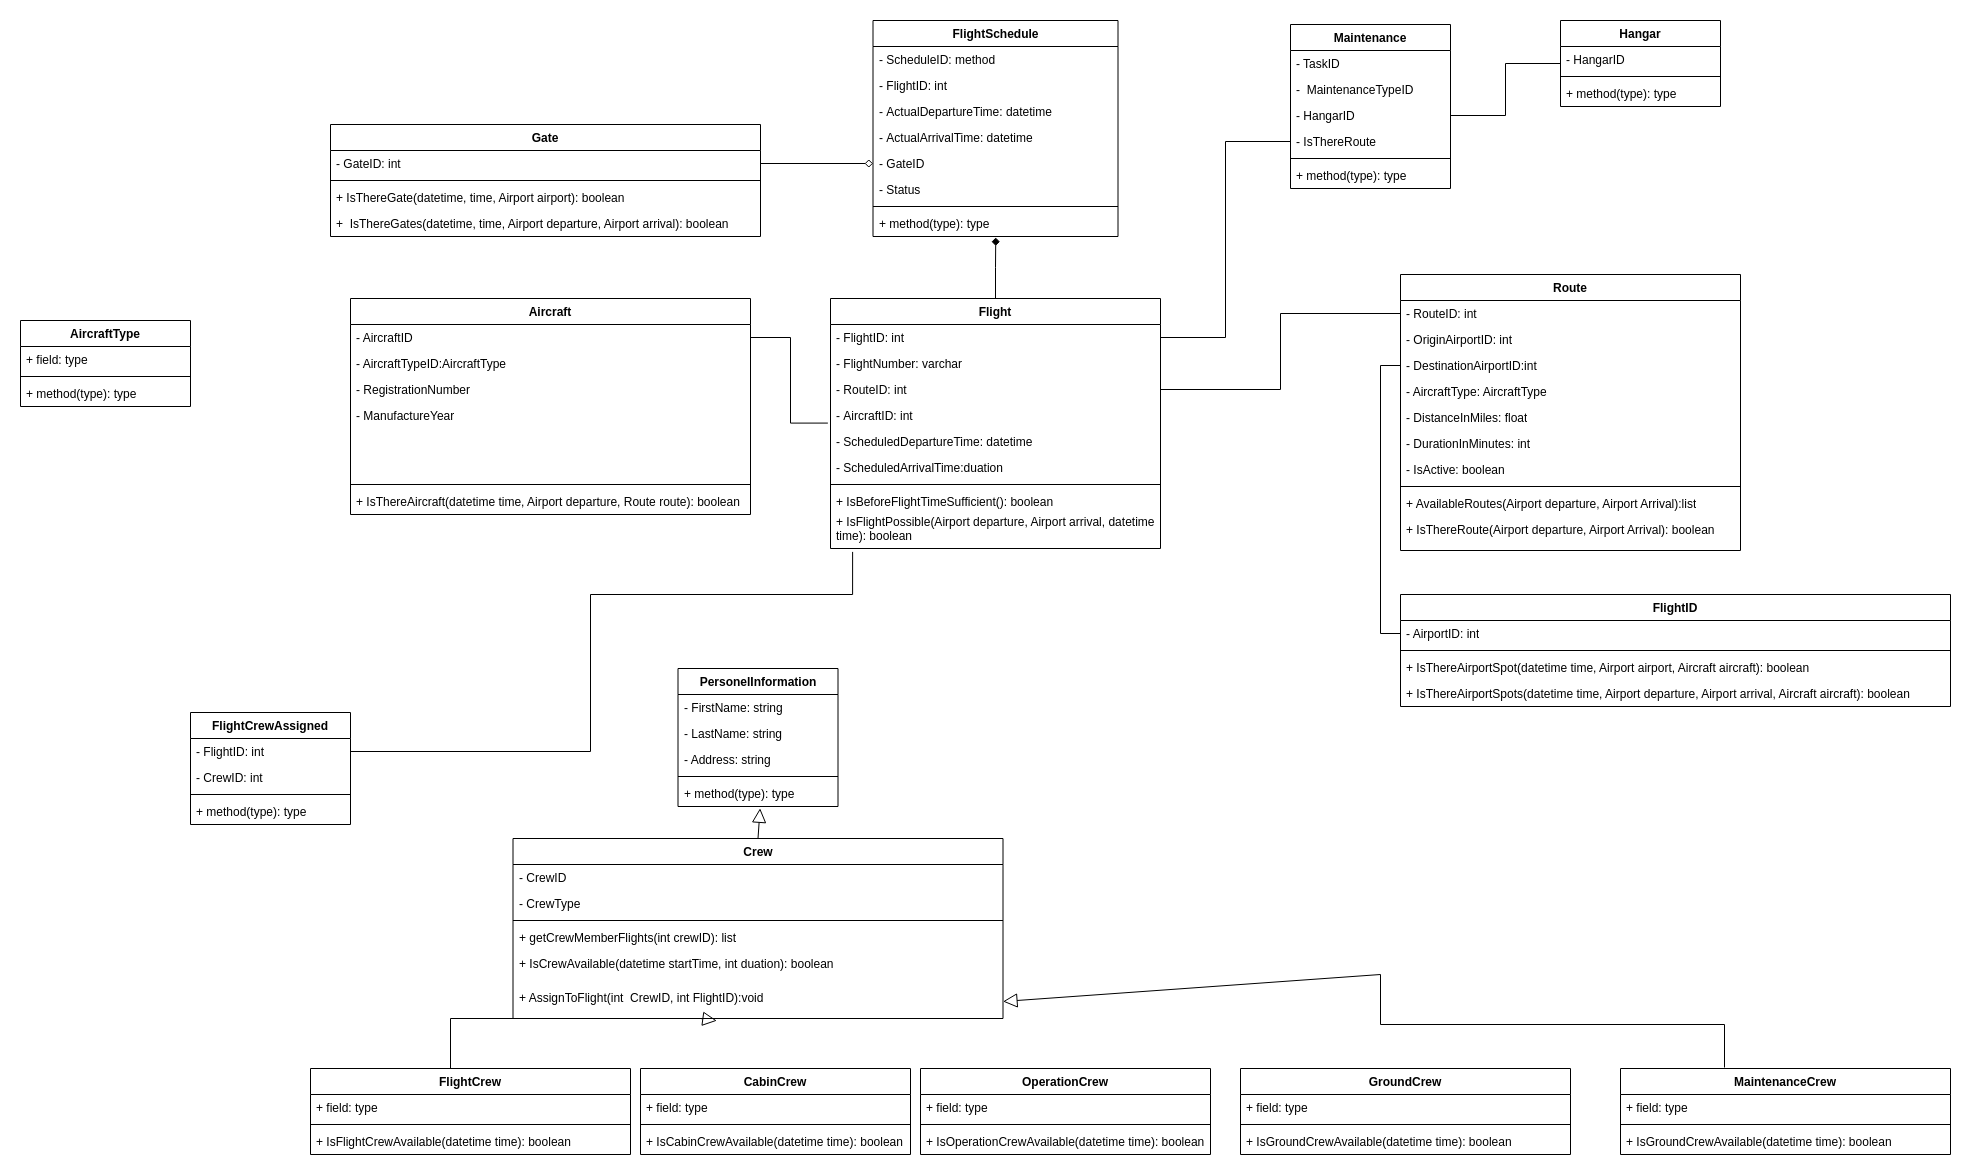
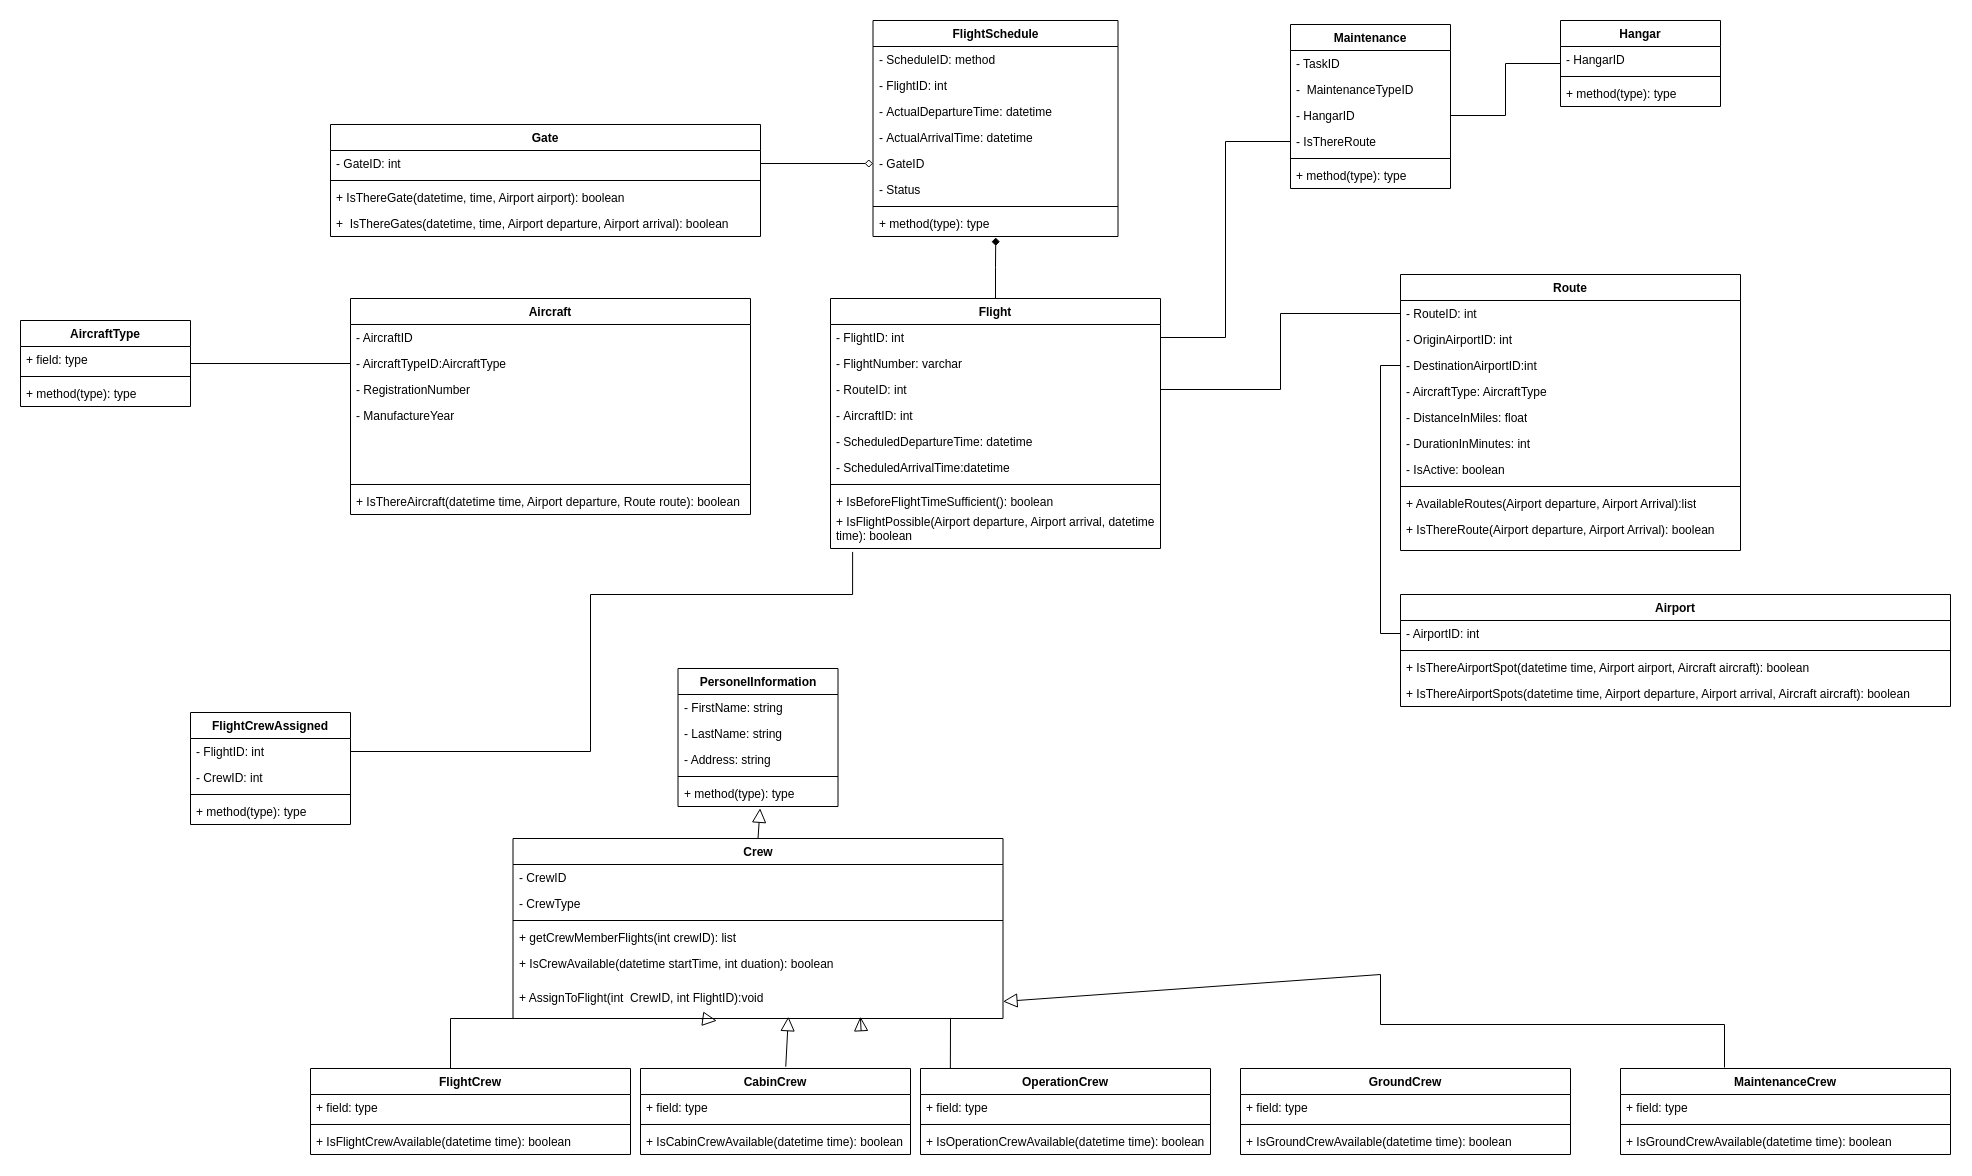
edge "AircraftType" -- "- AircraftTypeID:AircraftType": added
edge "- AircraftID" -- "- AircraftID: int": removed
node "- ScheduledArrivalTime:duation": label "- ScheduledArrivalTime:duation" -> "- ScheduledArrivalTime:datetime"
node "FlightID": label "FlightID" -> "Airport"
edge "OperationCrew" -> "+ AssignToFlight(int CrewID, int FlightID):void": added
edge "CabinCrew" -> "+ AssignToFlight(int CrewID, int FlightID):void": added
